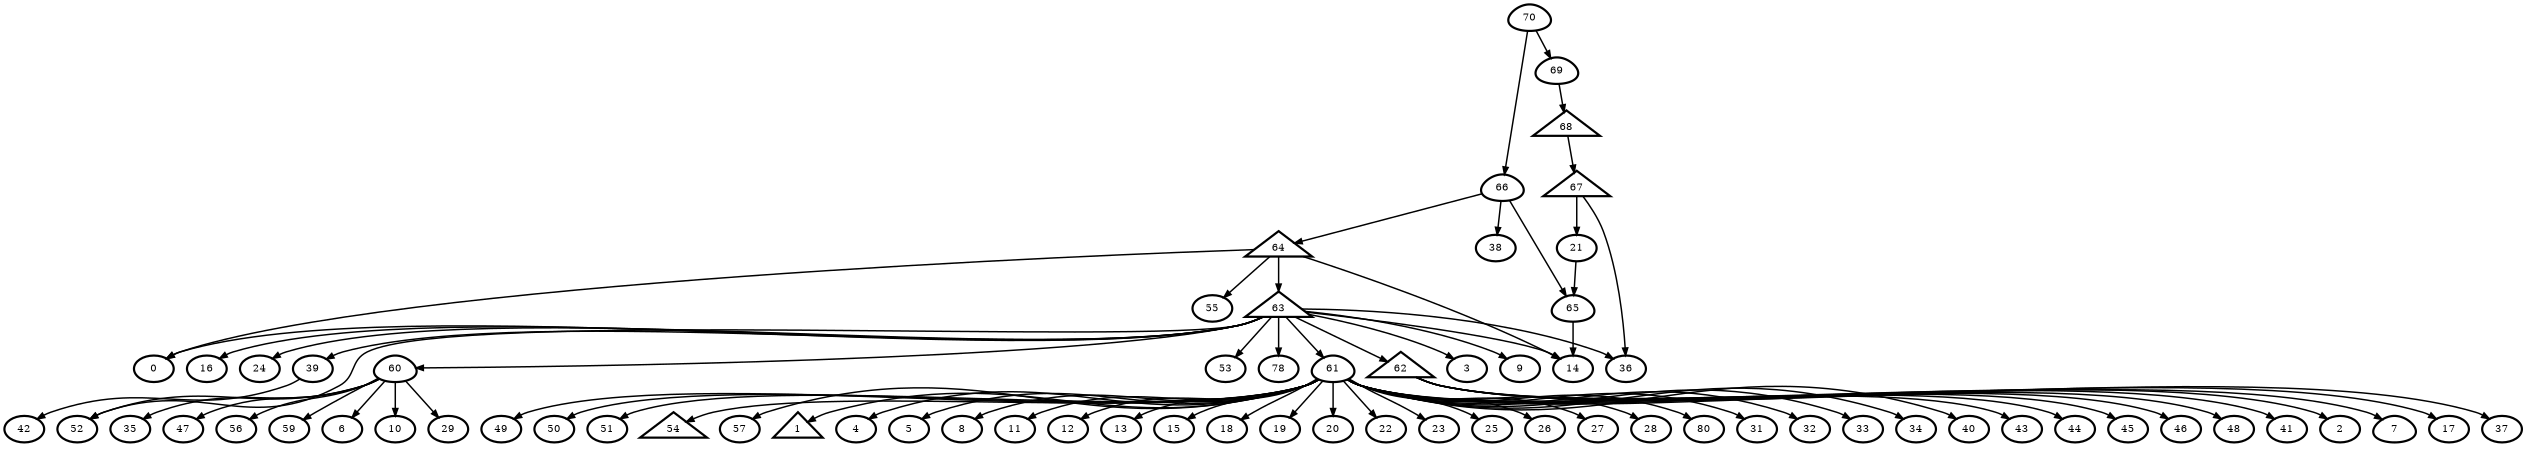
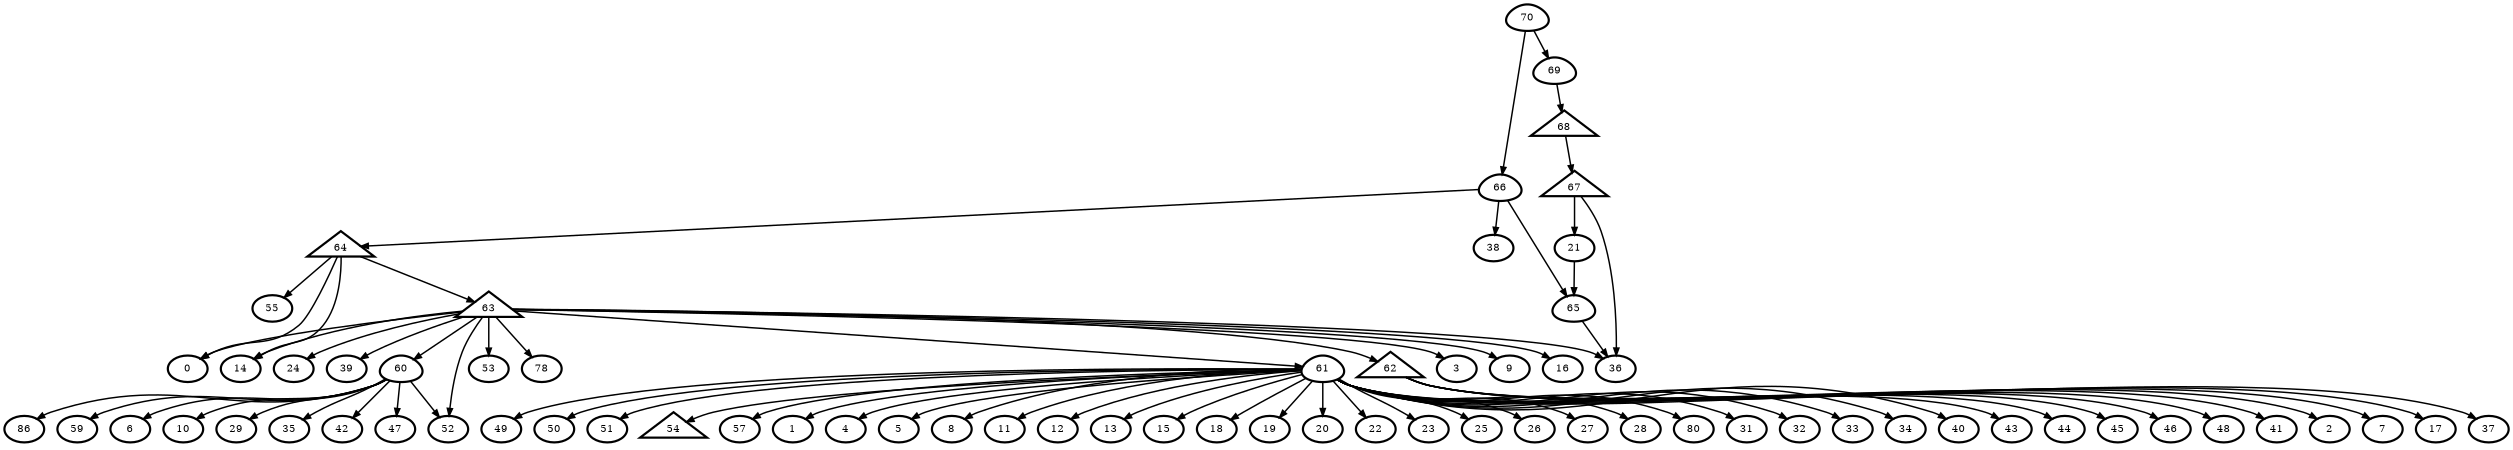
edge "65" -> "14": now "65" -> "36"
edge "39" -> "42": now "60" -> "42"
node "56": label "56" -> "86"
node "1": shape triangle -> ellipse
node "7": shape egg -> ellipse
